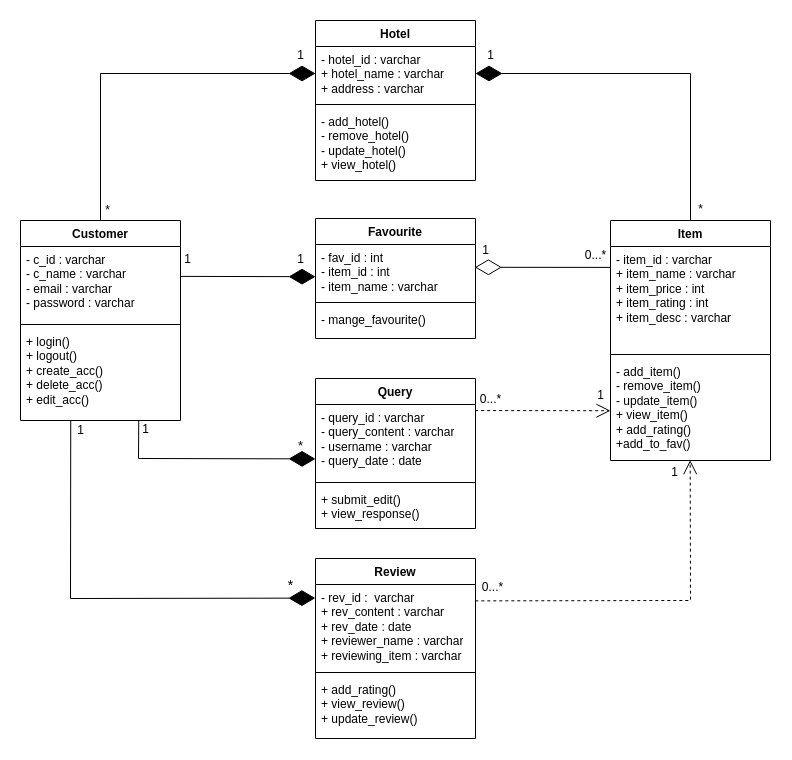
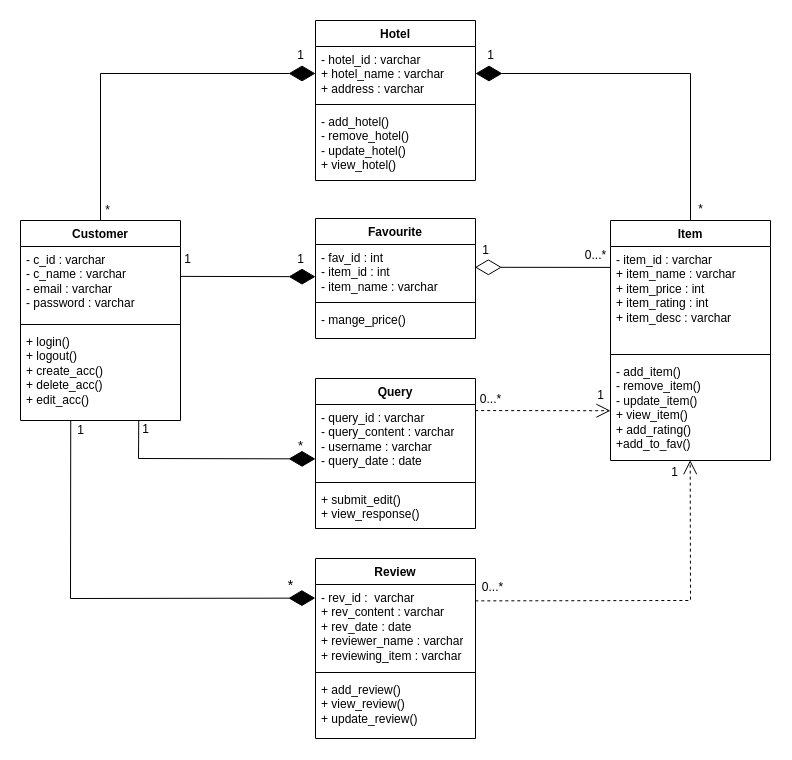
node "- mange_favourite()": label "- mange_favourite()" -> "- mange_price()"
node "+ add_rating() + view_review() + update_review()": label "+ add_rating() + view_review() + update_review()" -> "+ add_review() + view_review() + update_review()"
